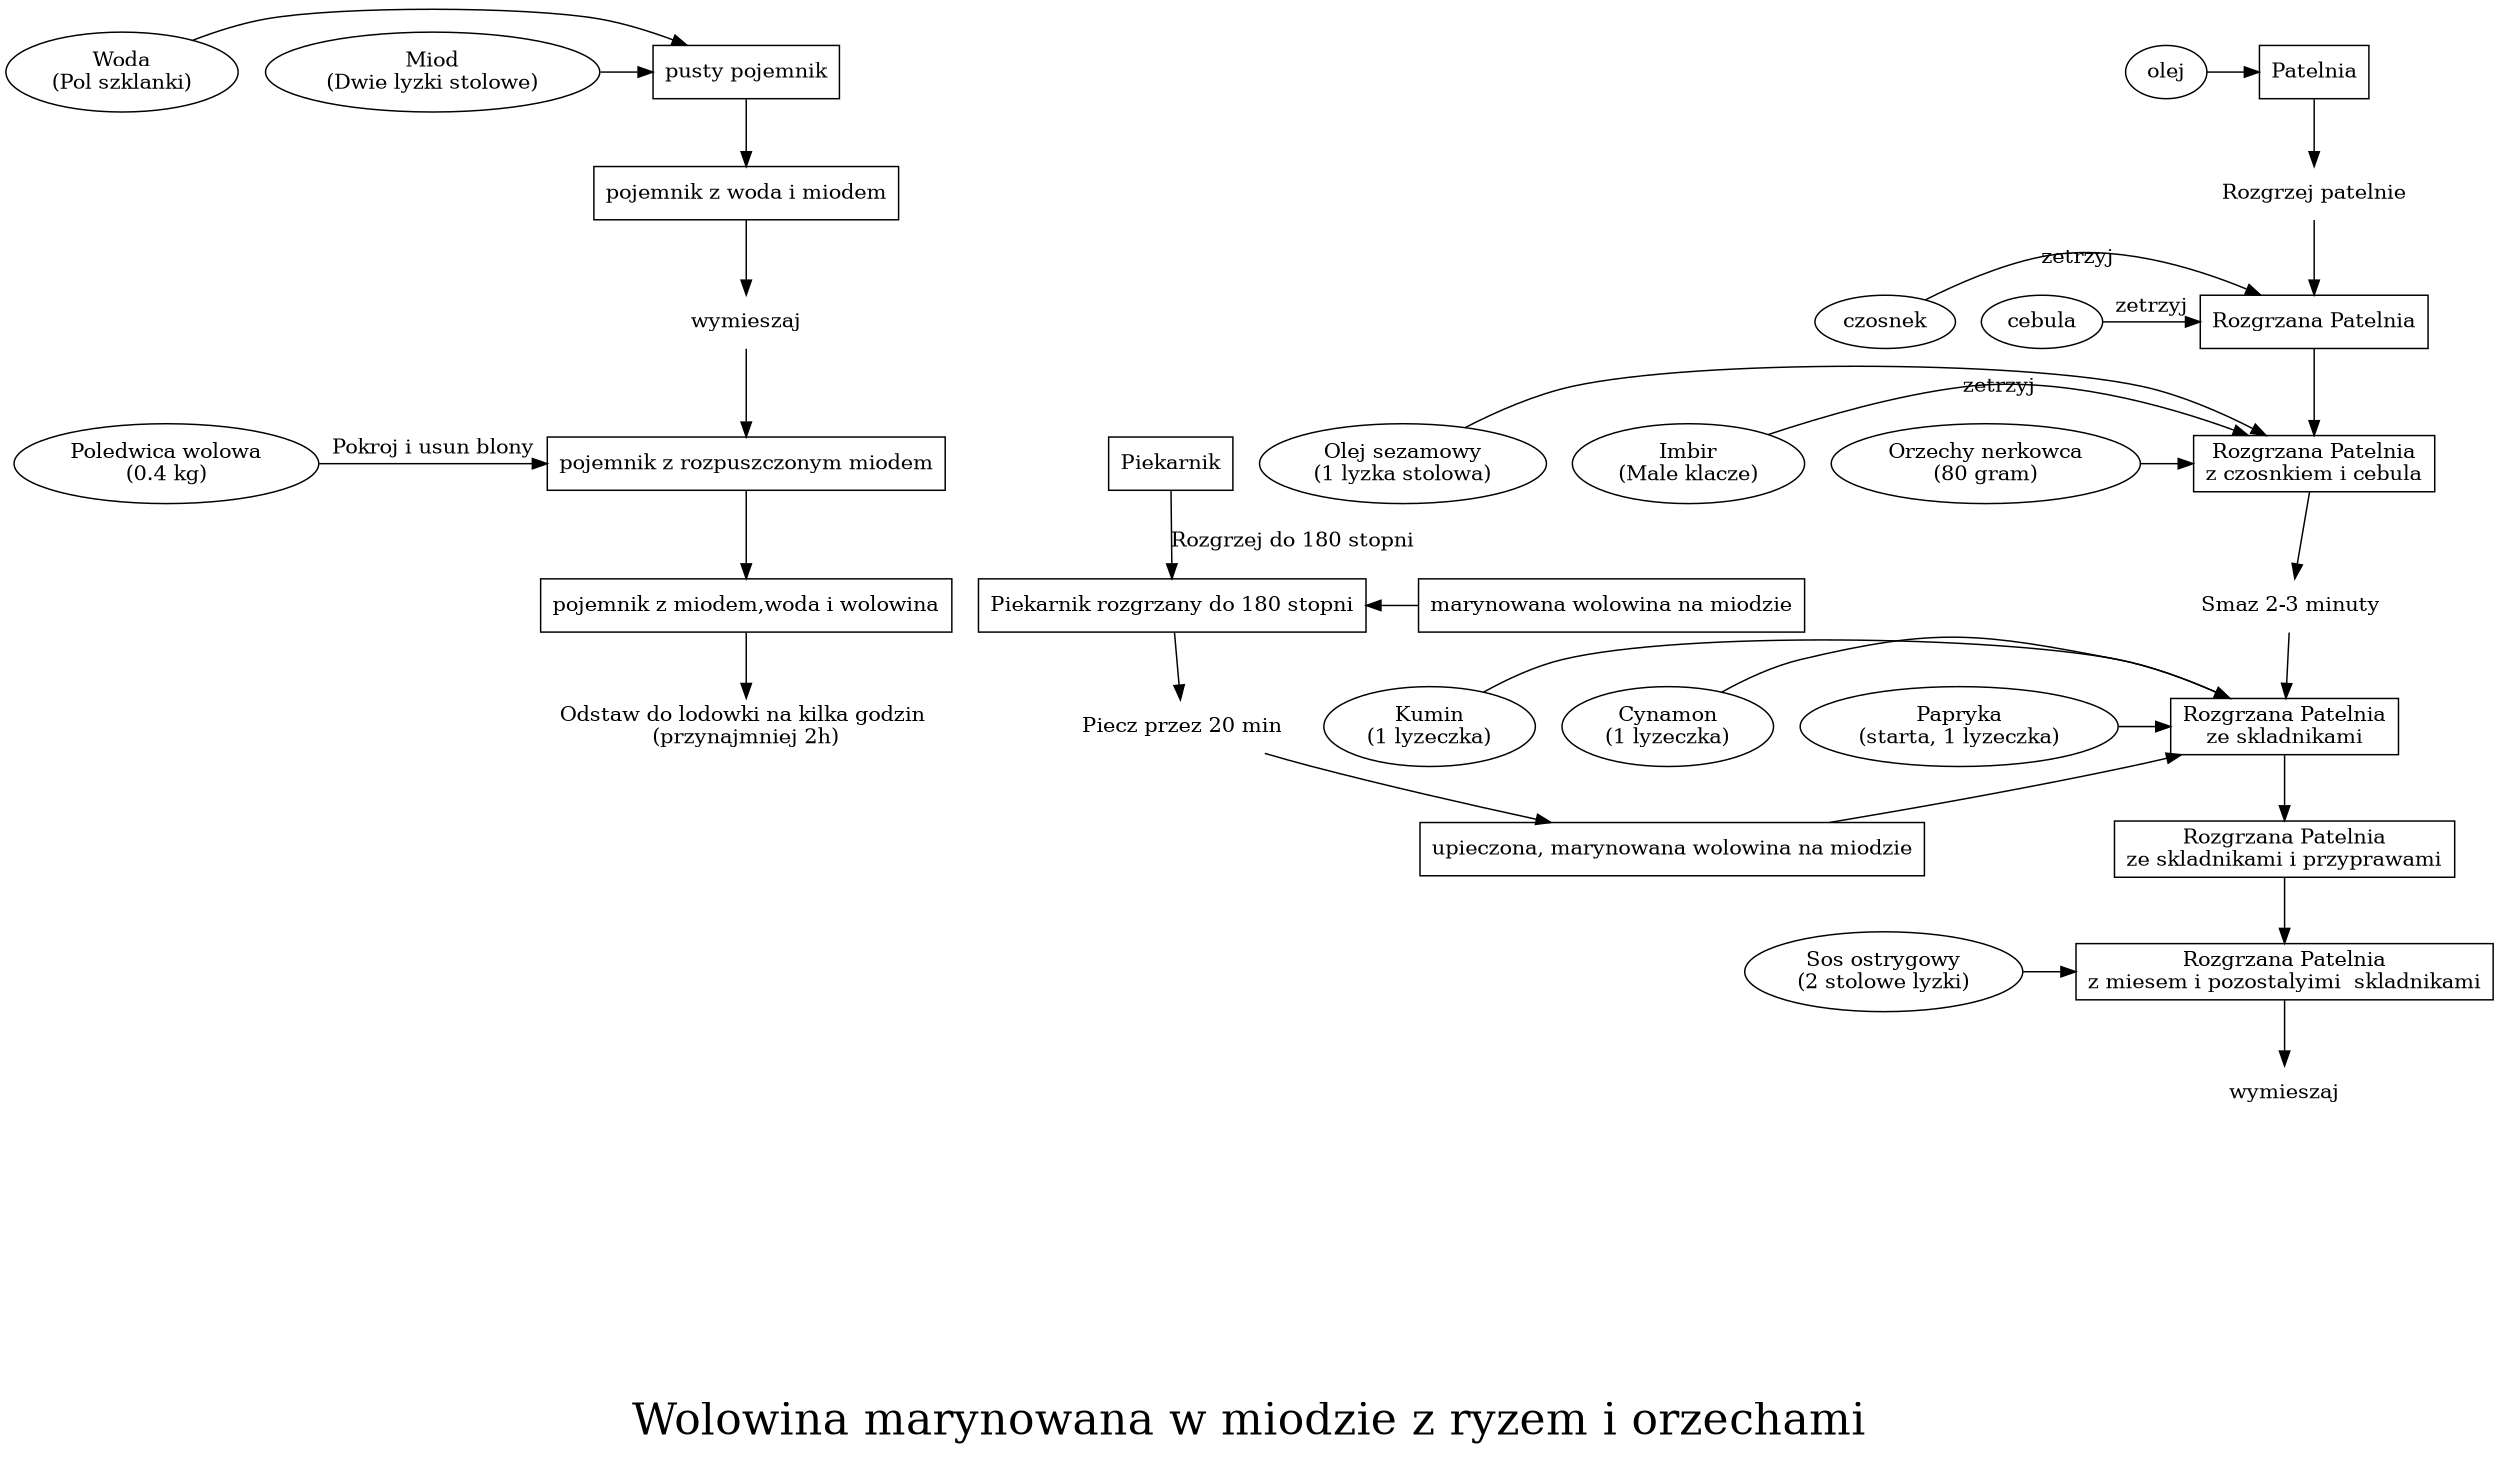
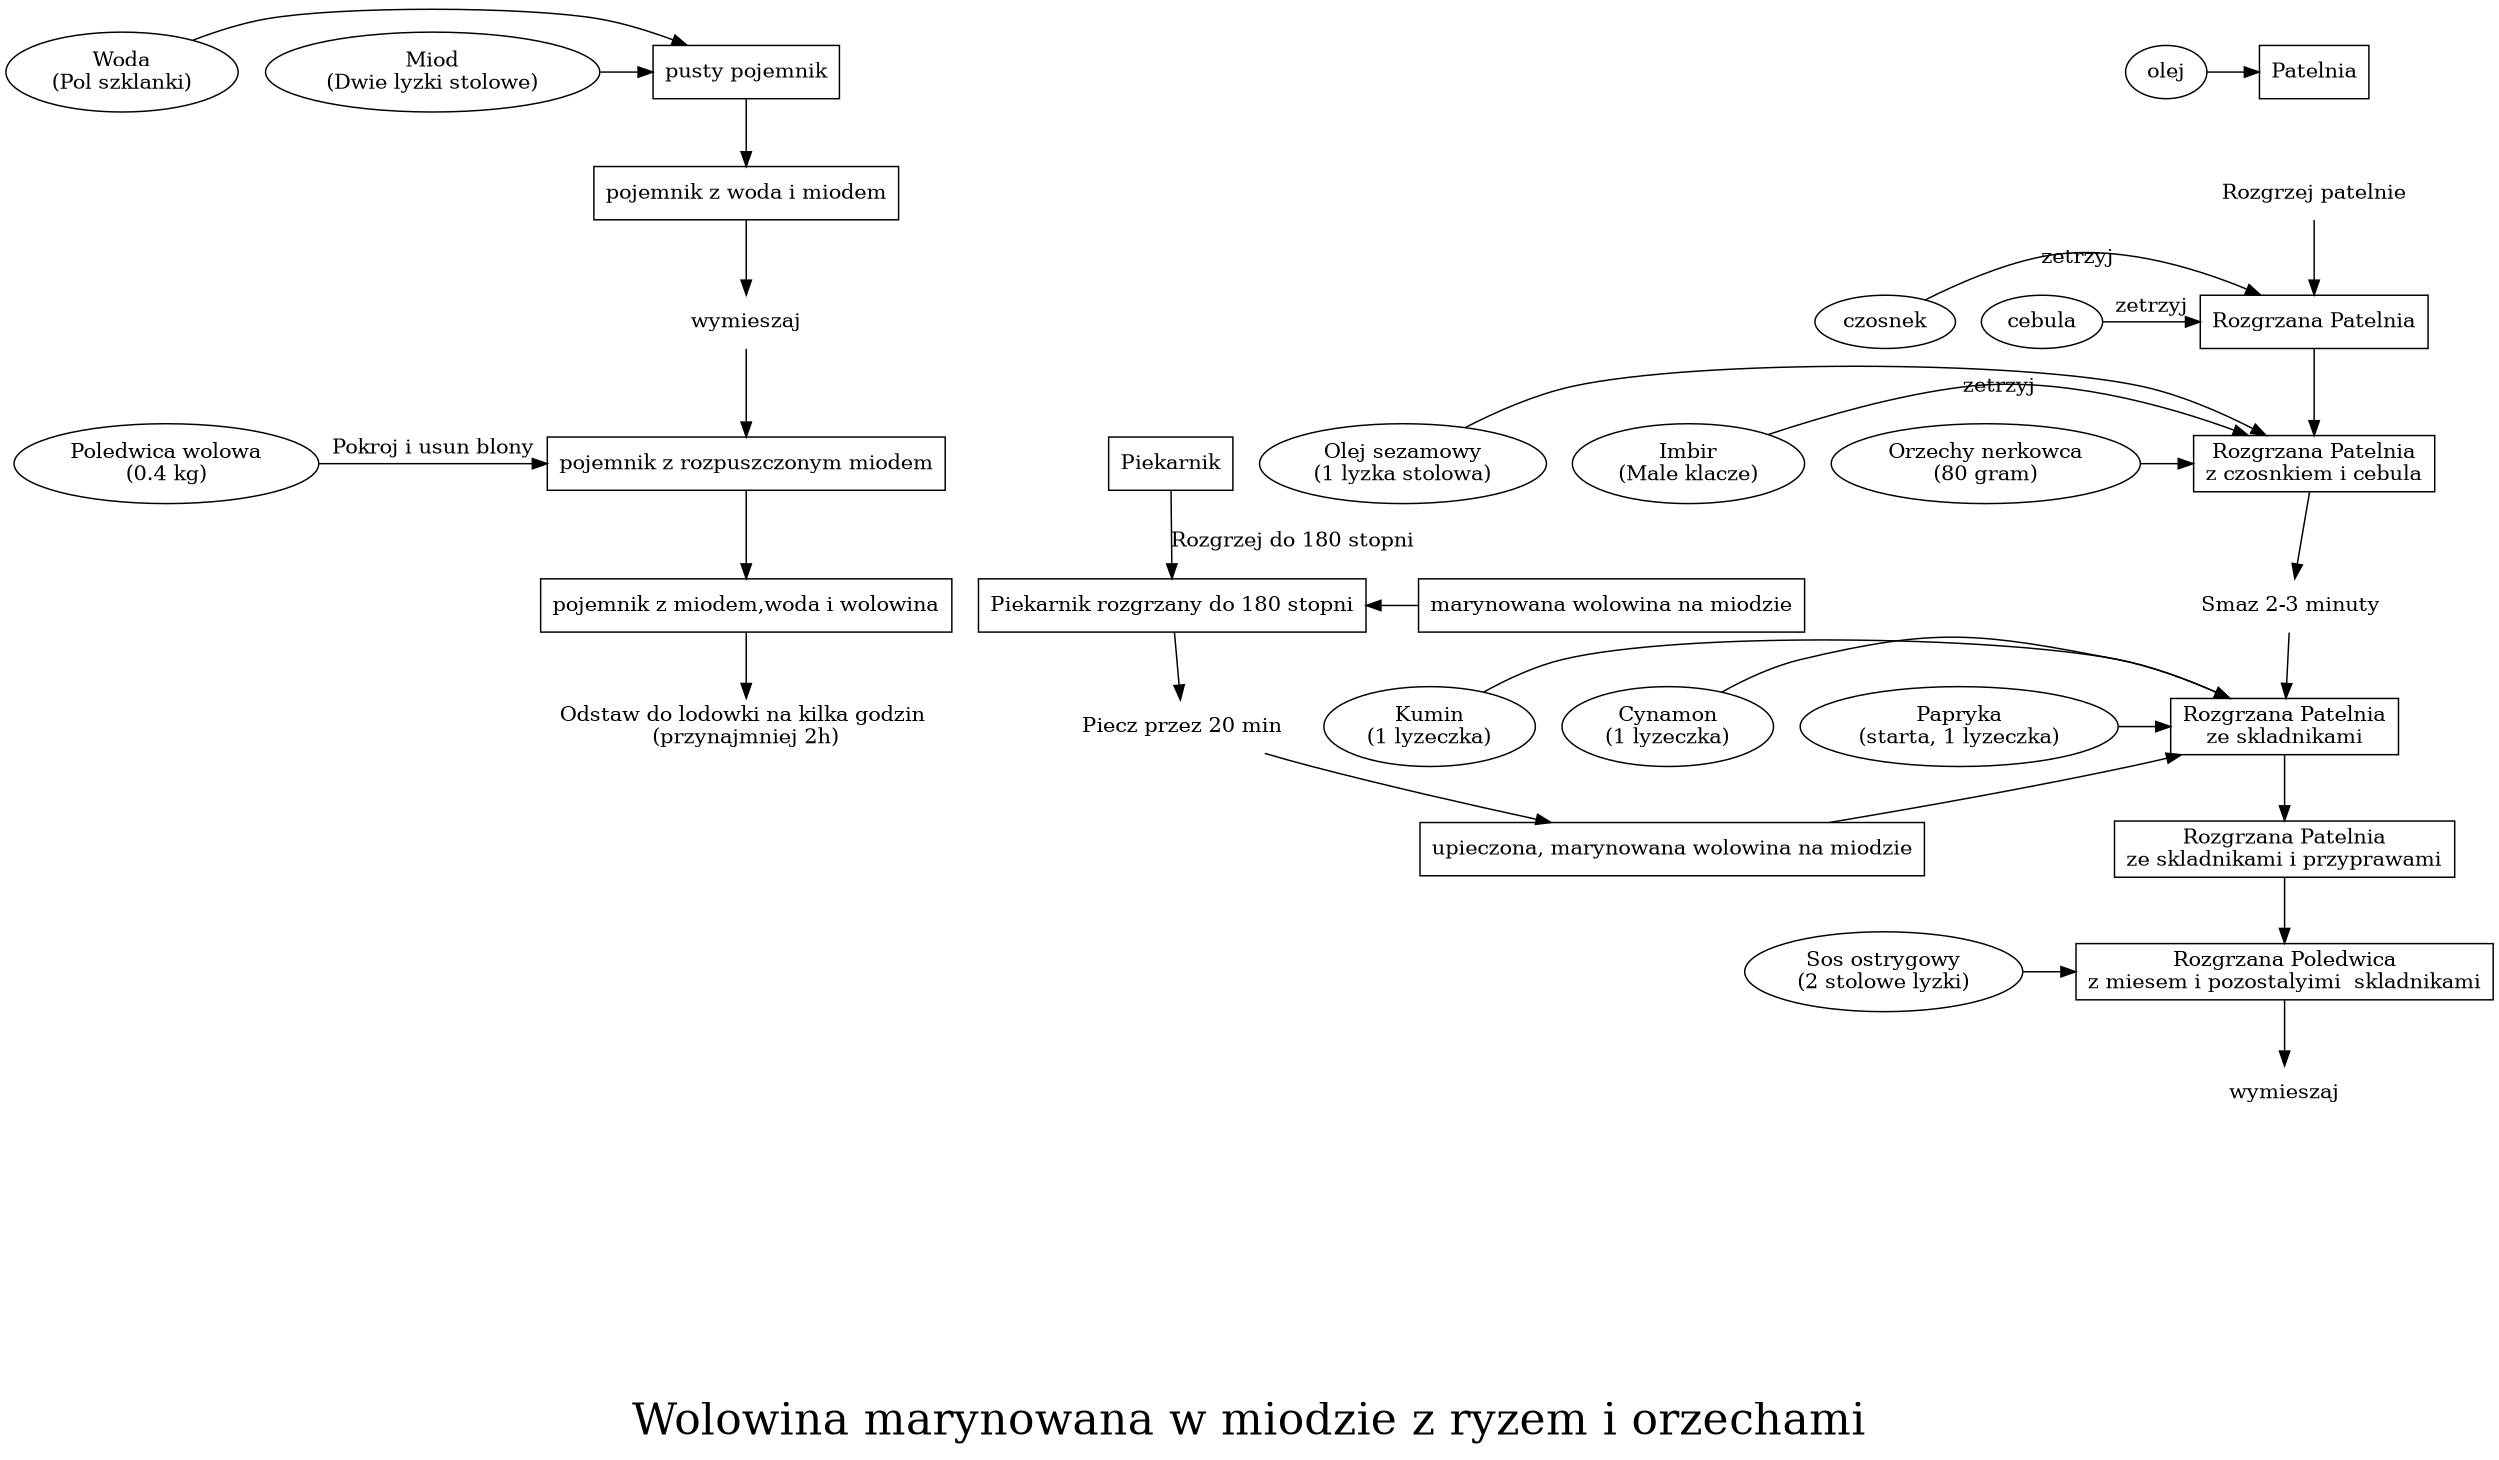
edge "Patelnia" -> "Rozgrzej patelnie": removed
node "Rozgrzana Patelnia z miesem i pozostalyimi  skladnikami": label "Rozgrzana Patelnia z miesem i pozostalyimi  skladnikami" -> "Rozgrzana Poledwica z miesem i pozostalyimi  skladnikami"
